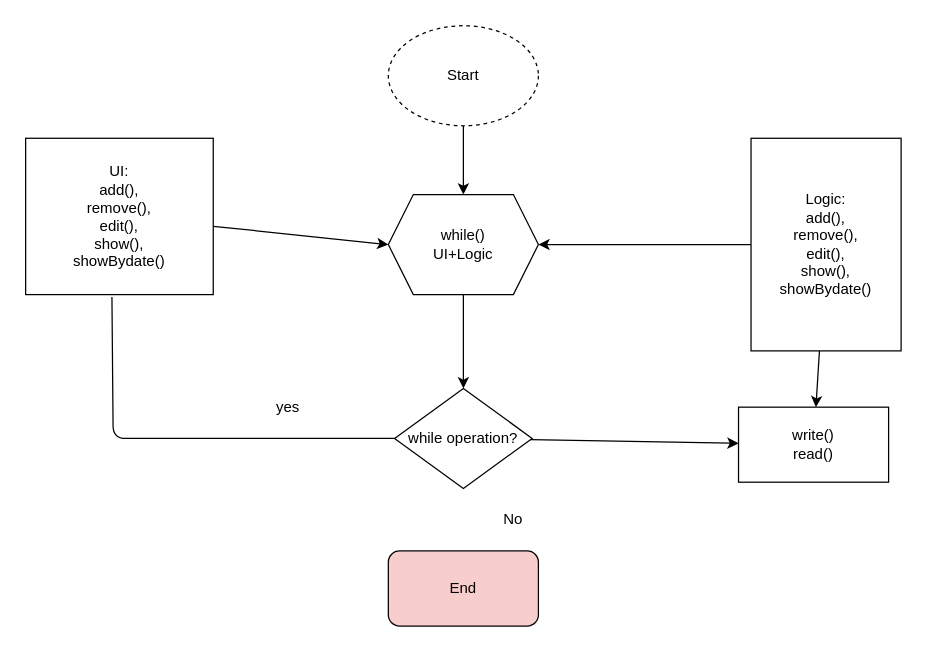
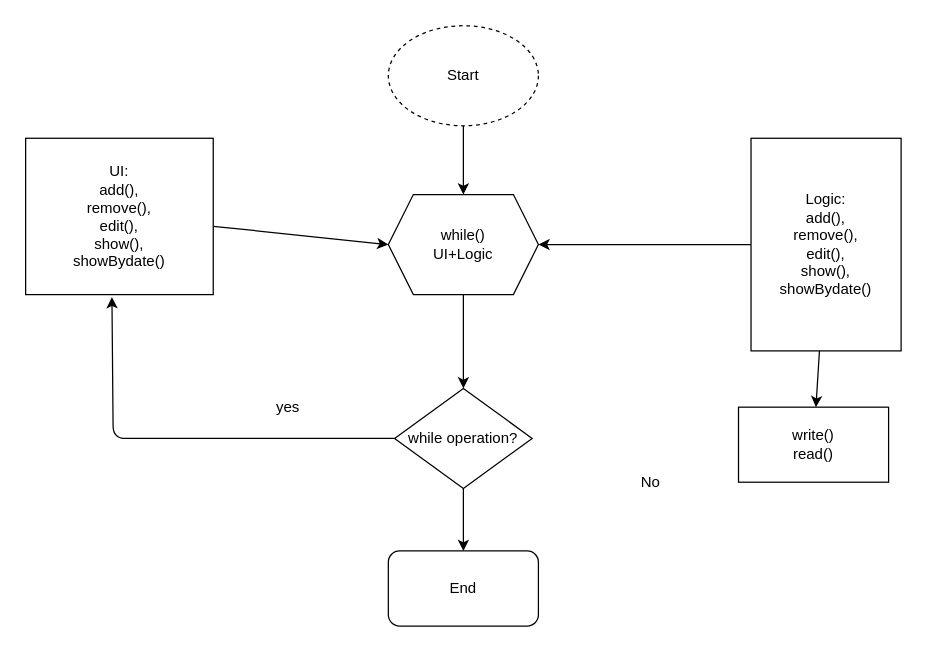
edge "UI: add(), remove(), edit(), show(), showBydate()" -- "while operation?": arrowhead none -> classic
edge "while operation?" -> "write() read()": now "while operation?" -> "End"
node "No": moved (513, 519) -> (651, 482)
node "End": fillcolor #f8cecc -> #ffffff
